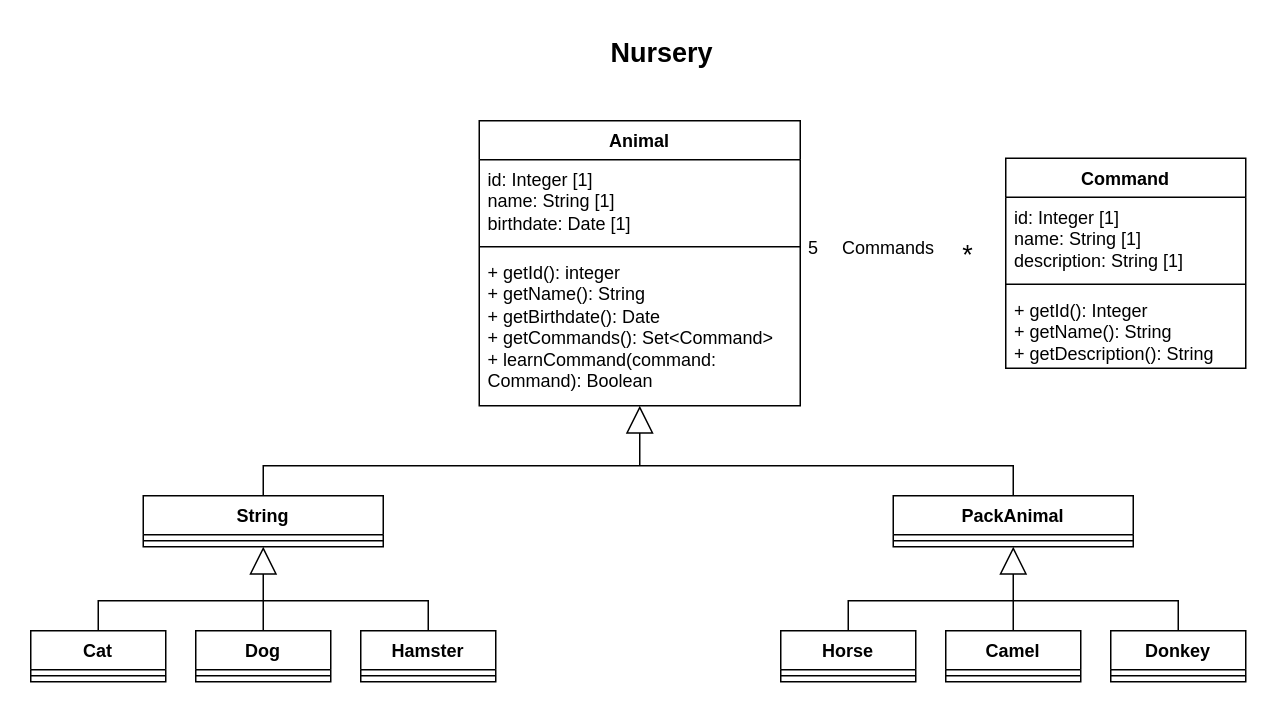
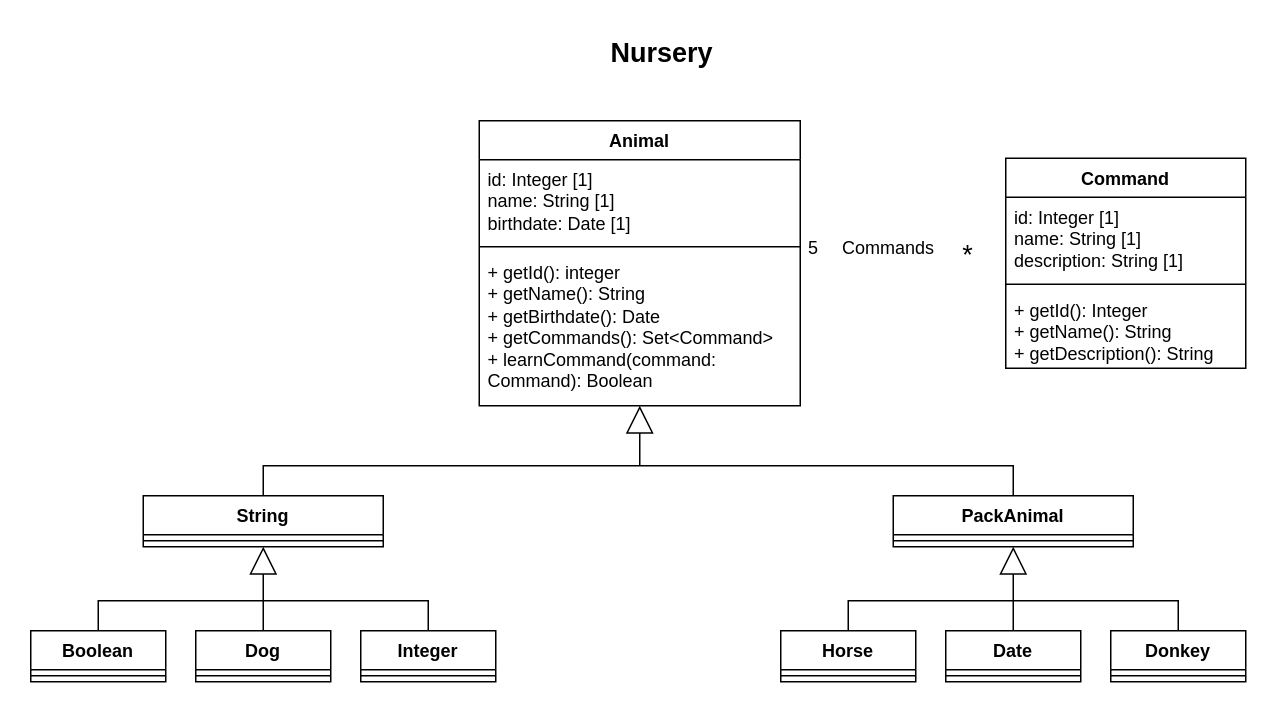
node "Cat": label "Cat" -> "Boolean"
node "Hamster": label "Hamster" -> "Integer"
node "Camel": label "Camel" -> "Date"
